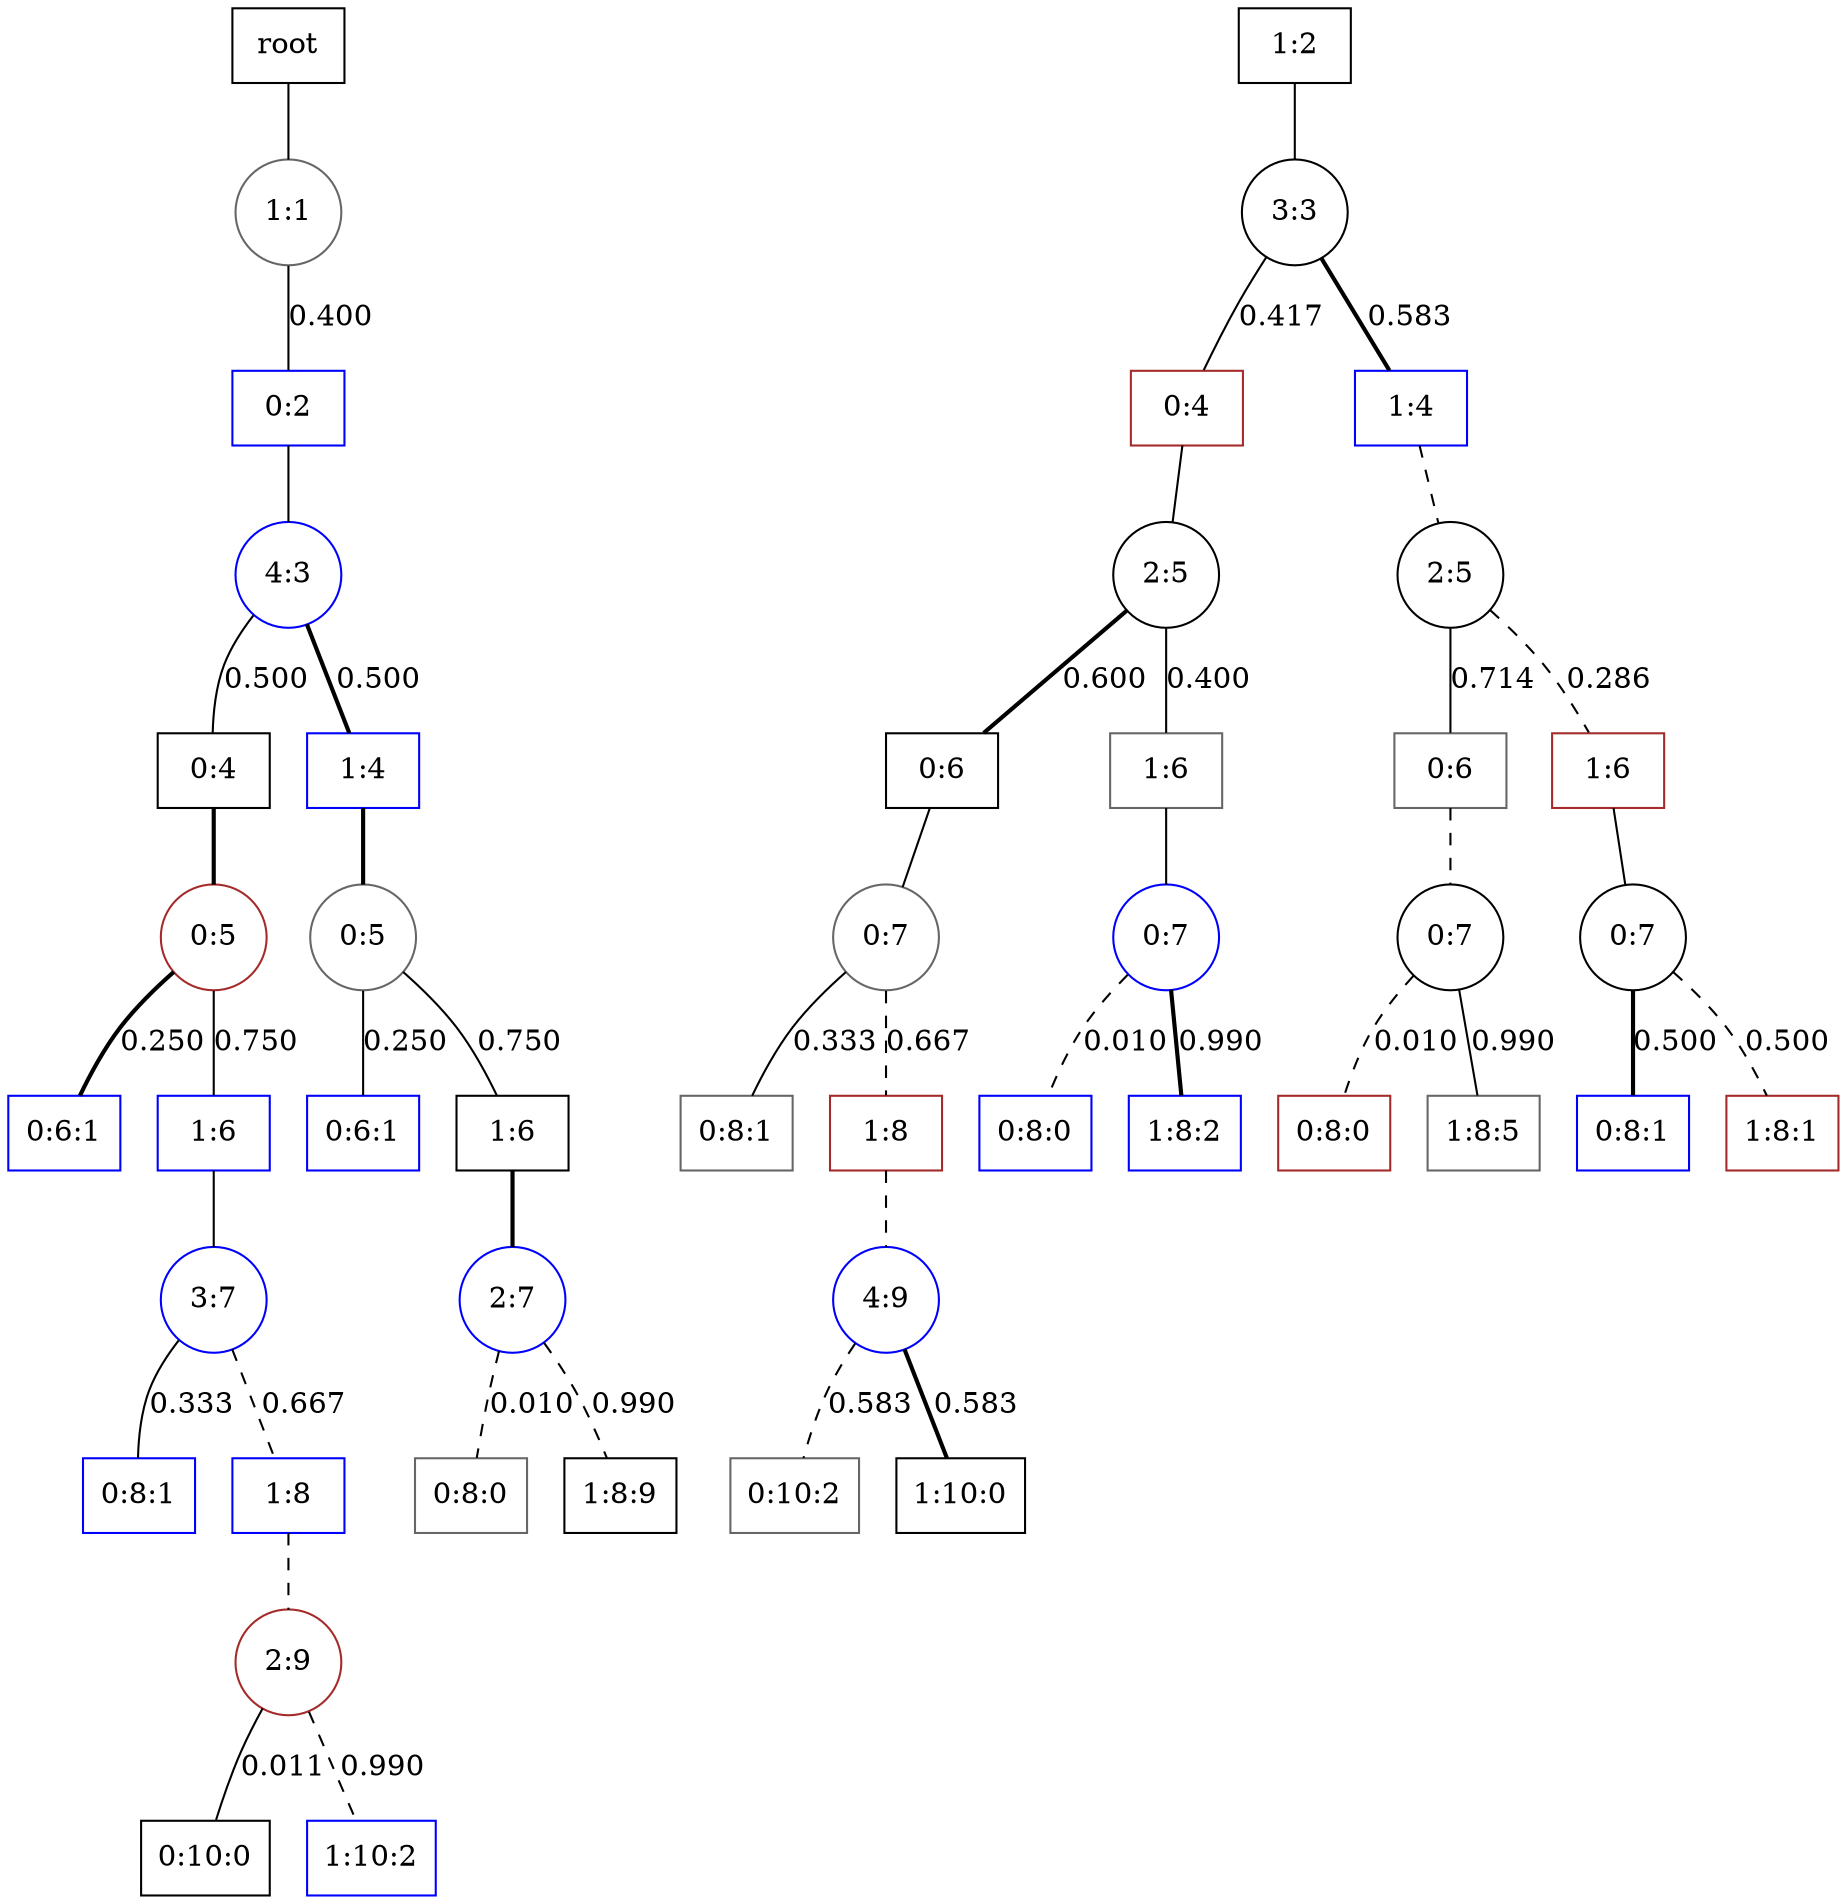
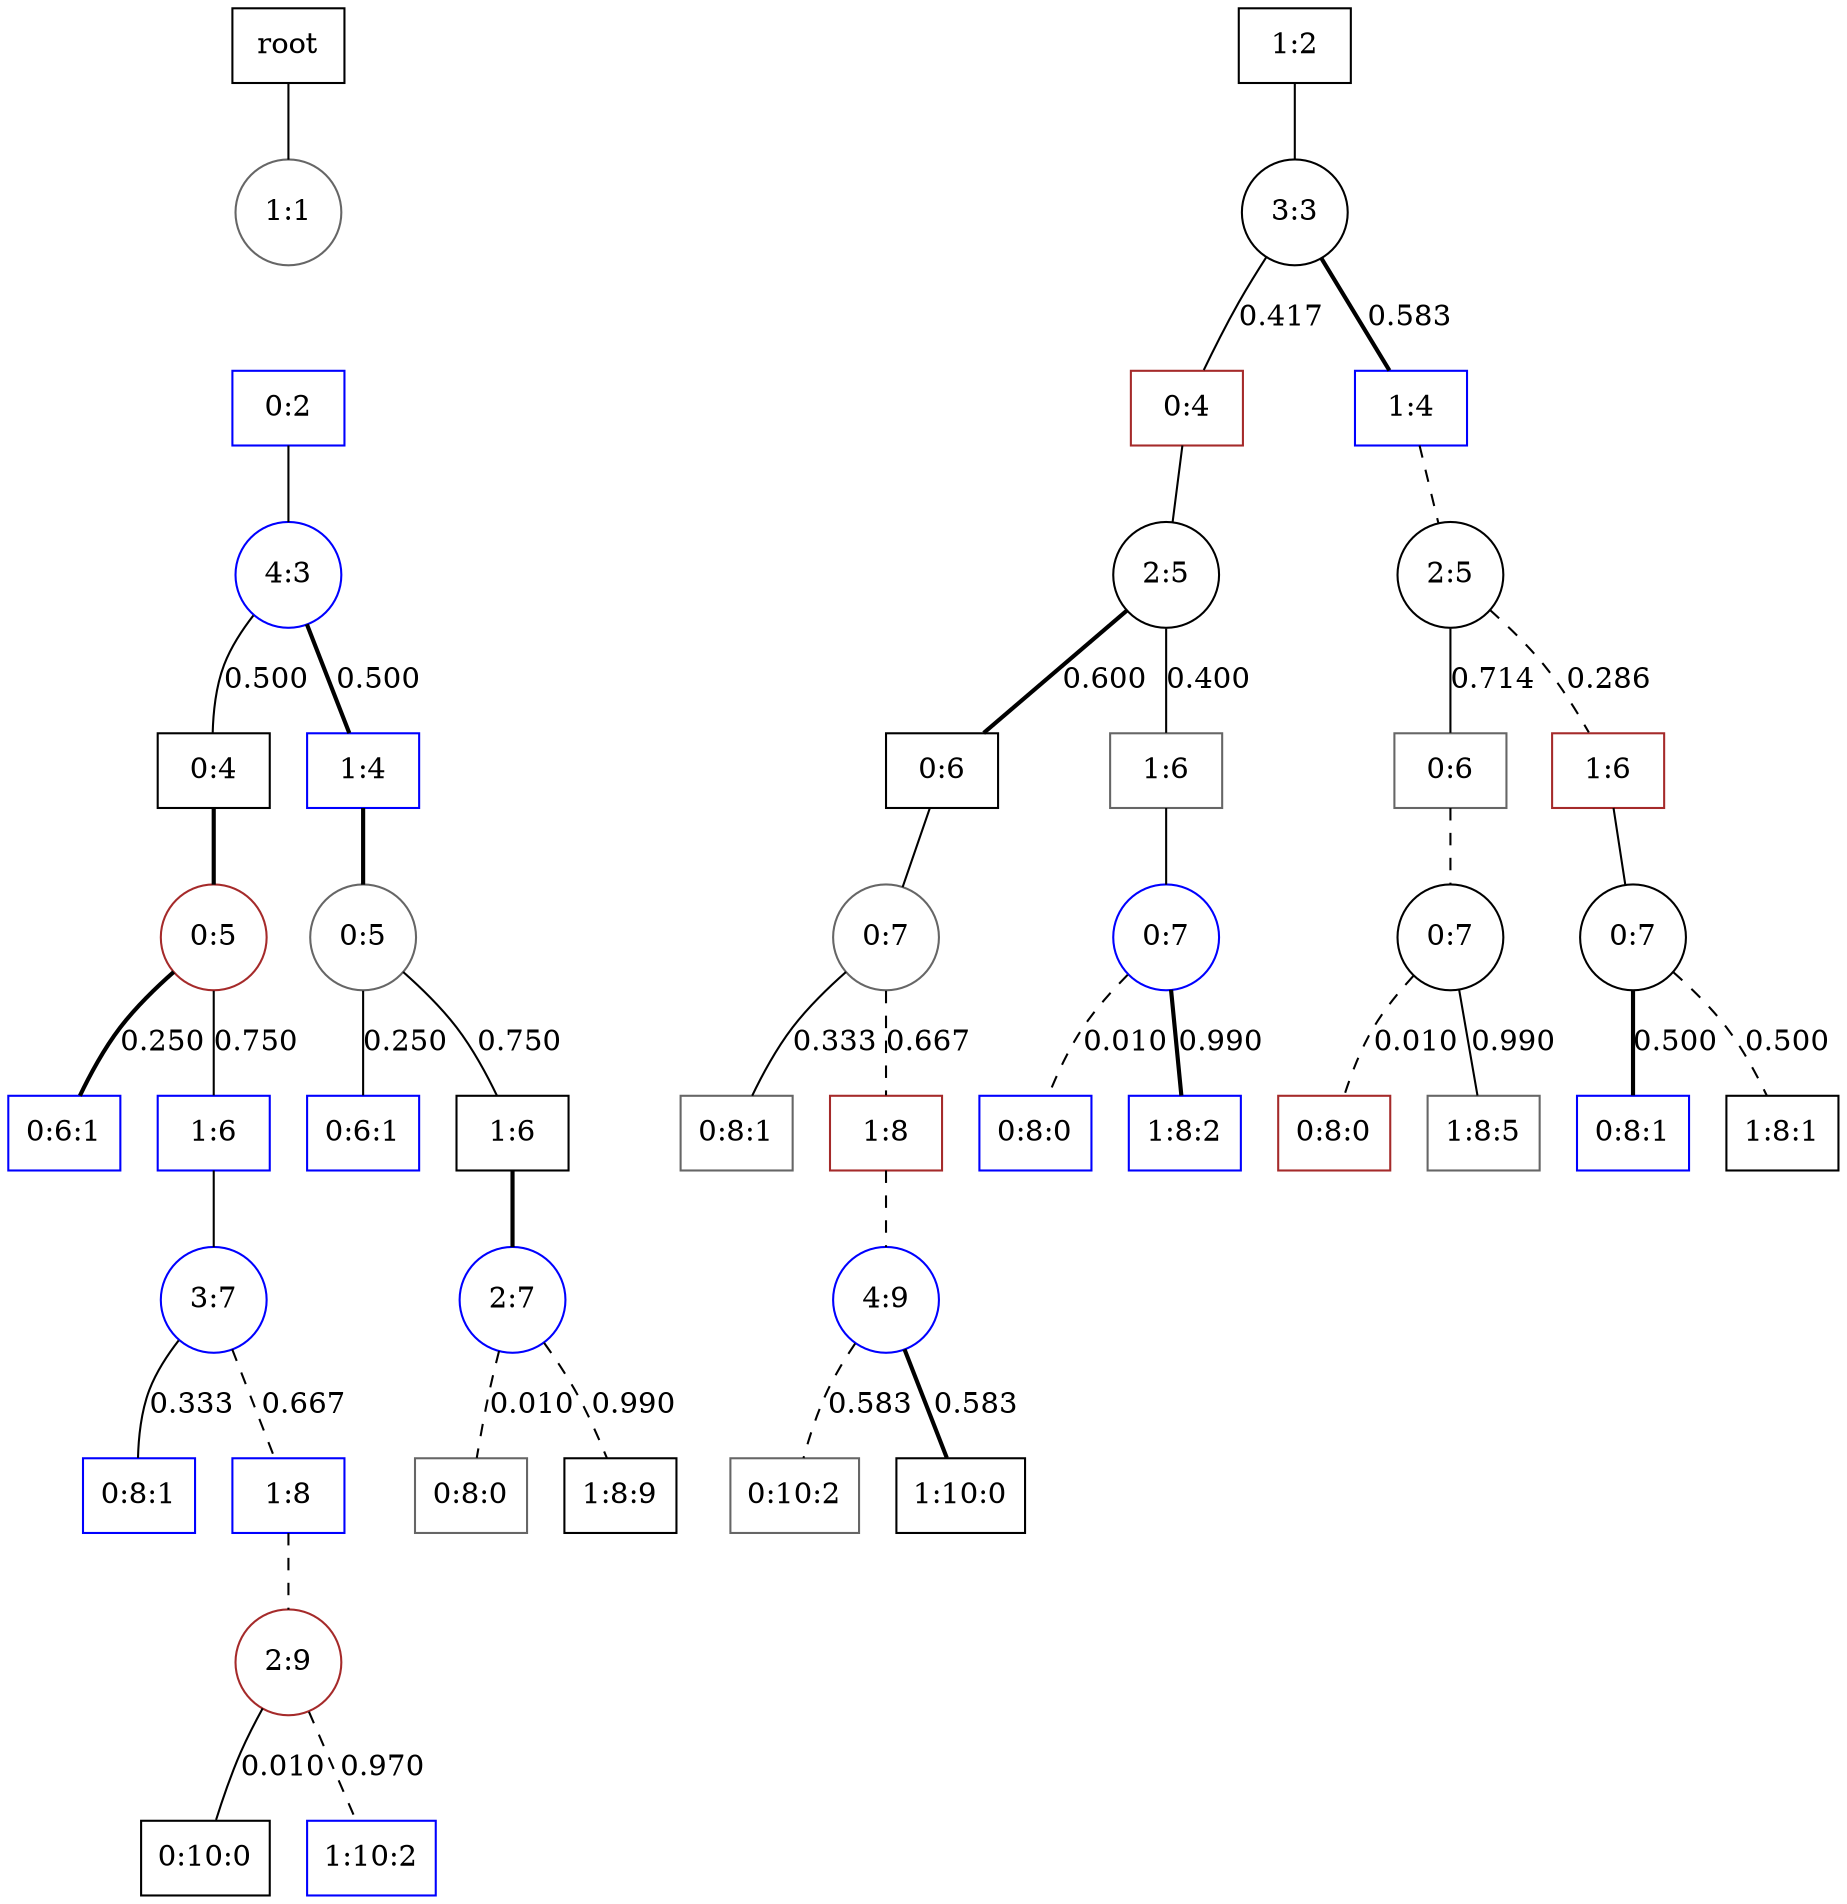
edge "1:1" -- "0:2": removed, label "0.400"
node "1:8:1": color brown -> black
edge "2:9" -- "0:10:0": label "0.011" -> "0.010"
edge "2:9" -- "1:10:2": label "0.990" -> "0.970"
